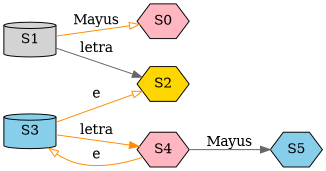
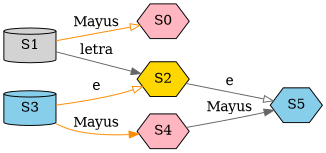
edge "S2" -> "S5": added, label "e"
edge "S3" -> "S4": label "letra" -> "Mayus"
edge "S4" -> "S3": removed, label "e"
